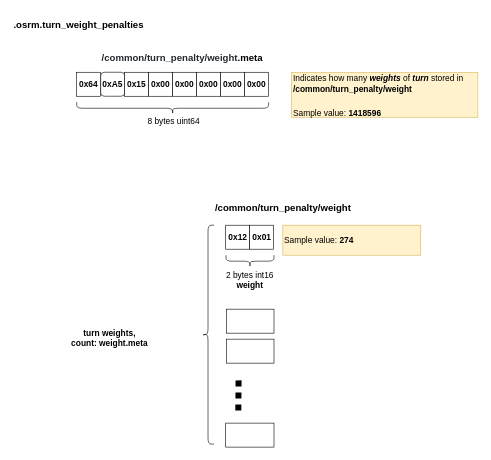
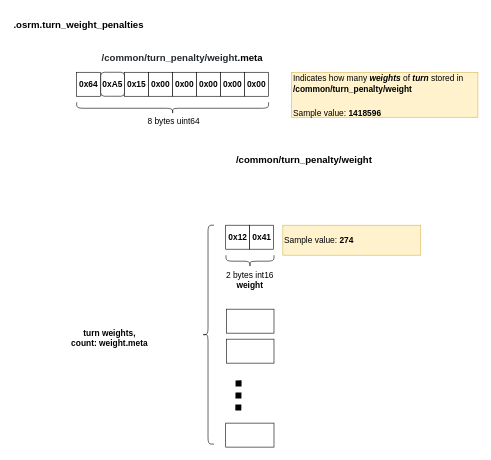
node "/common/turn_penalty/weight": moved (287, 207) -> (308, 159)
node "0x01": label "0x01" -> "0x41"
